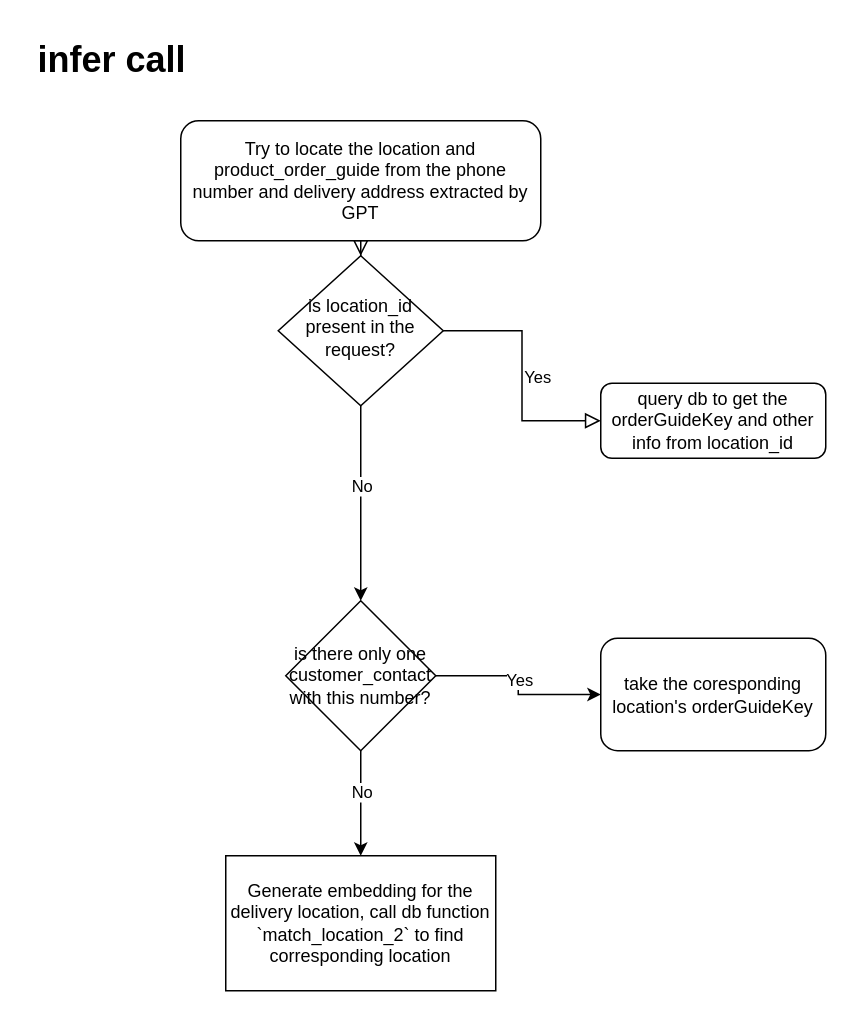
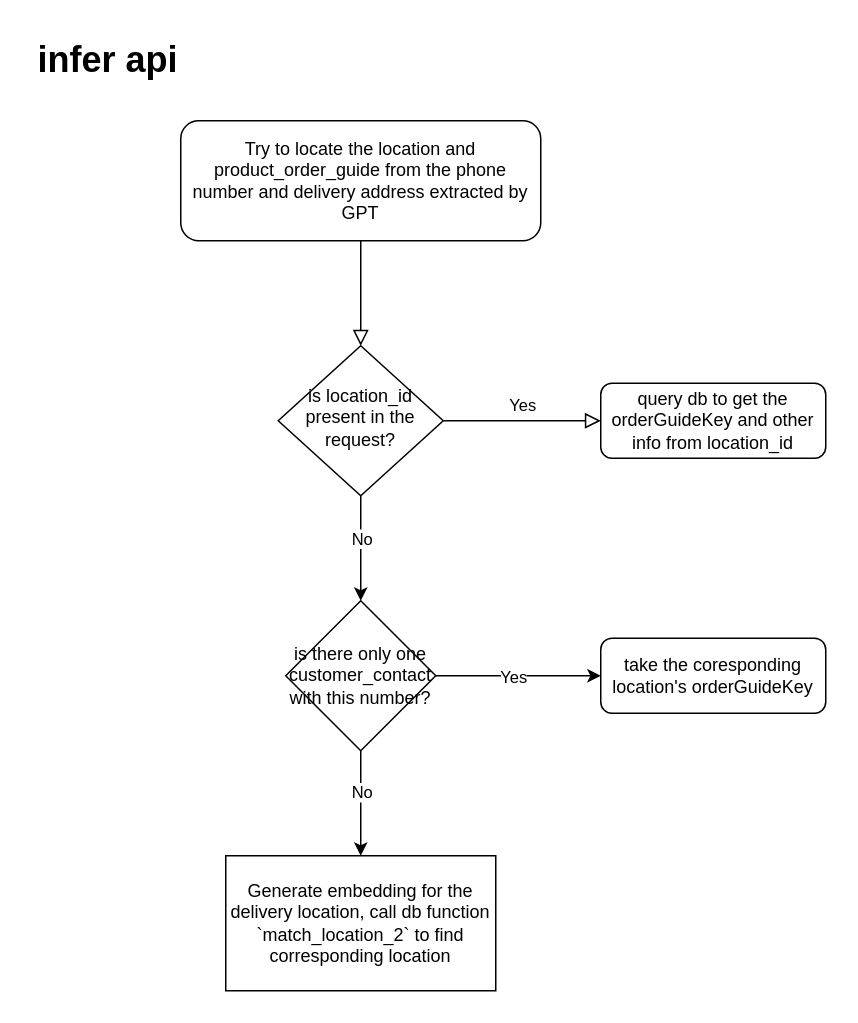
node "infer call": label "infer call" -> "infer api"
node "is location_id present in the request?": moved (361, 331) -> (361, 421)
node "take the coresponding location's orderGuideKey": size 225x113 -> 225x75
